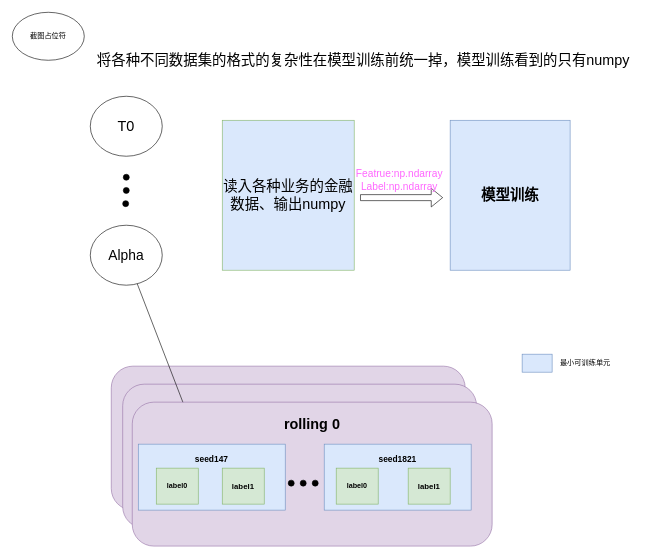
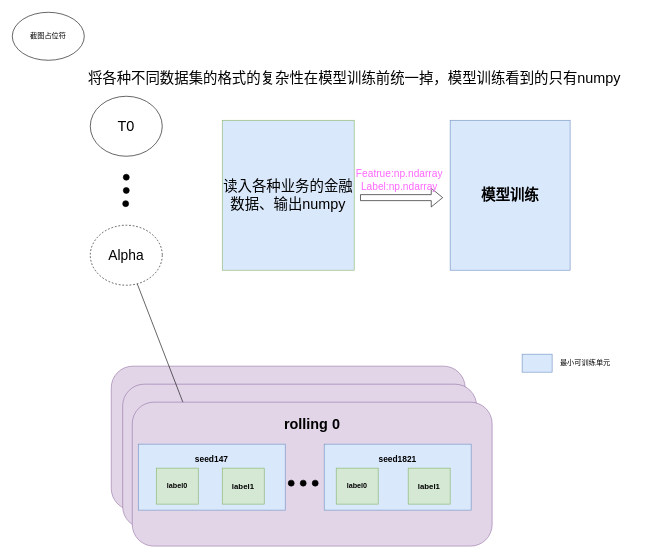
node "将各种不同数据集的格式的复杂性在模型训练前统一掉，模型训练看到的只有numpy": moved (363, 60) -> (354, 78)
node "Alpha": style solid -> dashed
